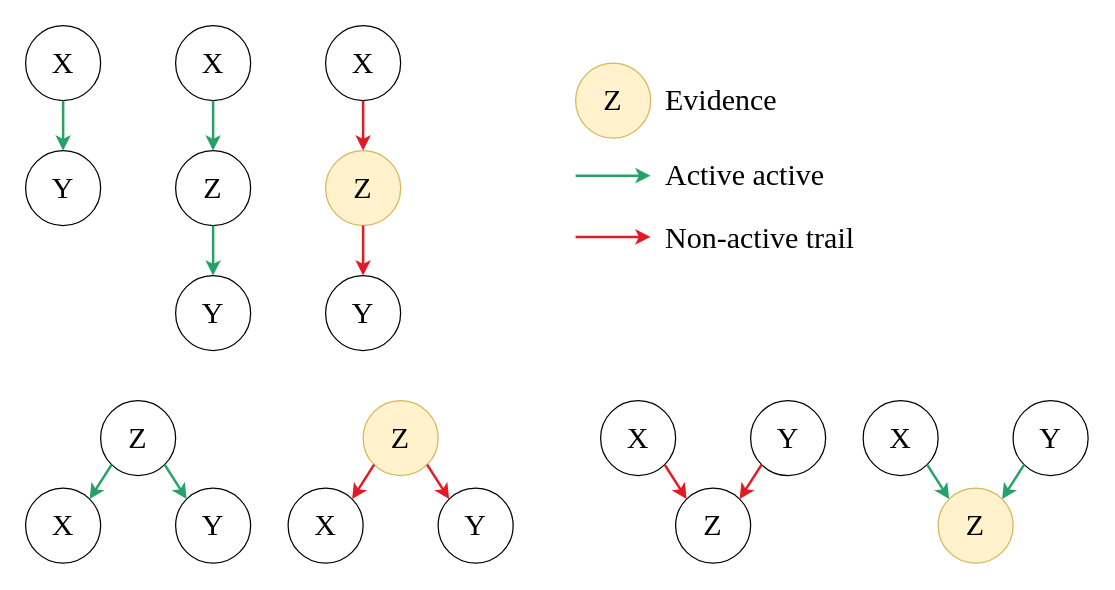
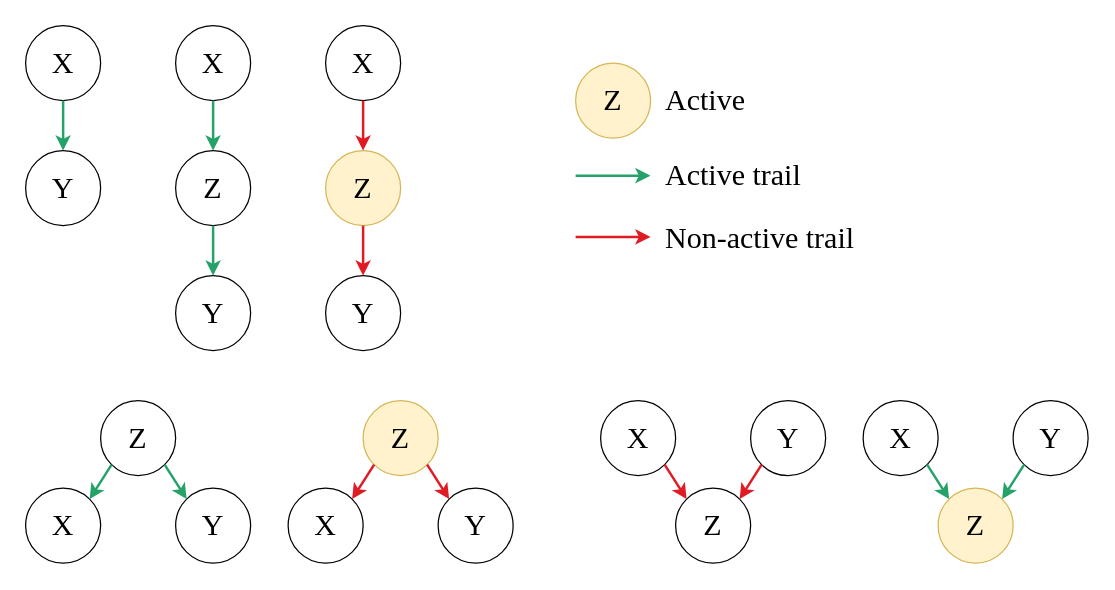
node "Evidence": label "Evidence" -> "Active"
node "Active active": label "Active active" -> "Active trail"
